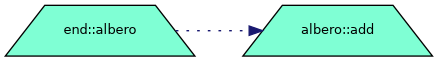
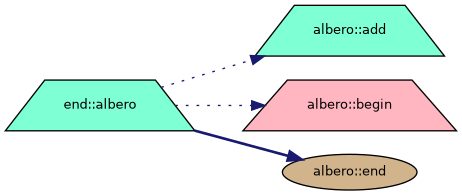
node "albero::begin": added
node "albero::end": added
